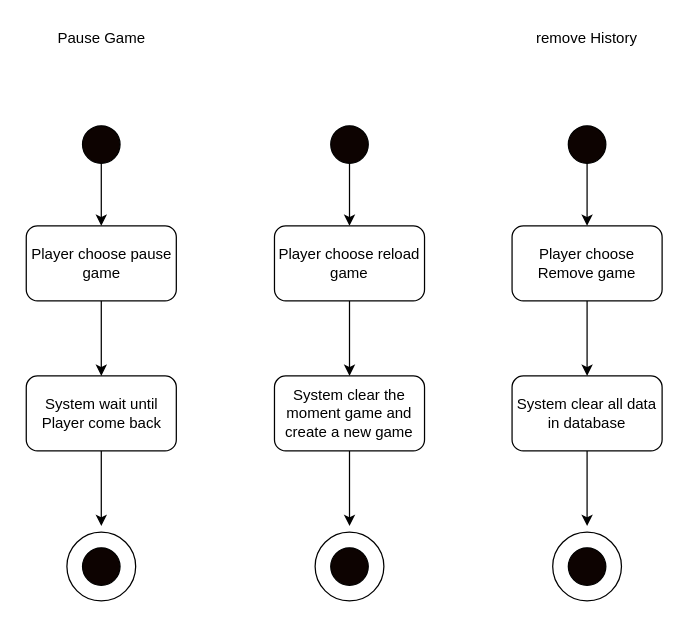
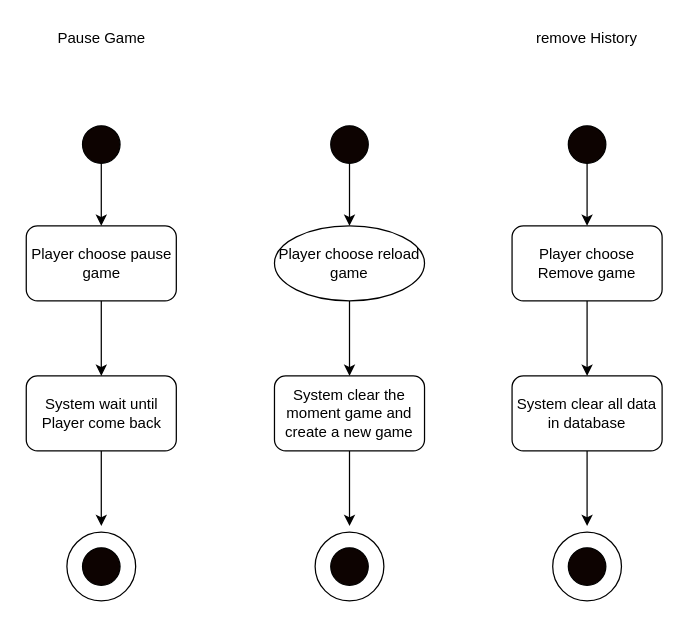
node "Player choose reload game": shape rounded rectangle -> ellipse
